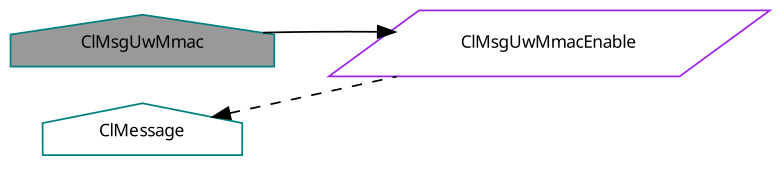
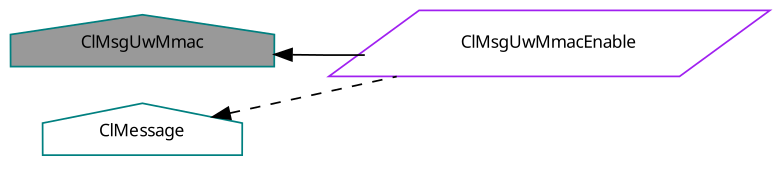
edge "ClMsgUwMmac" -> "ClMsgUwMmacEnable": reversed
